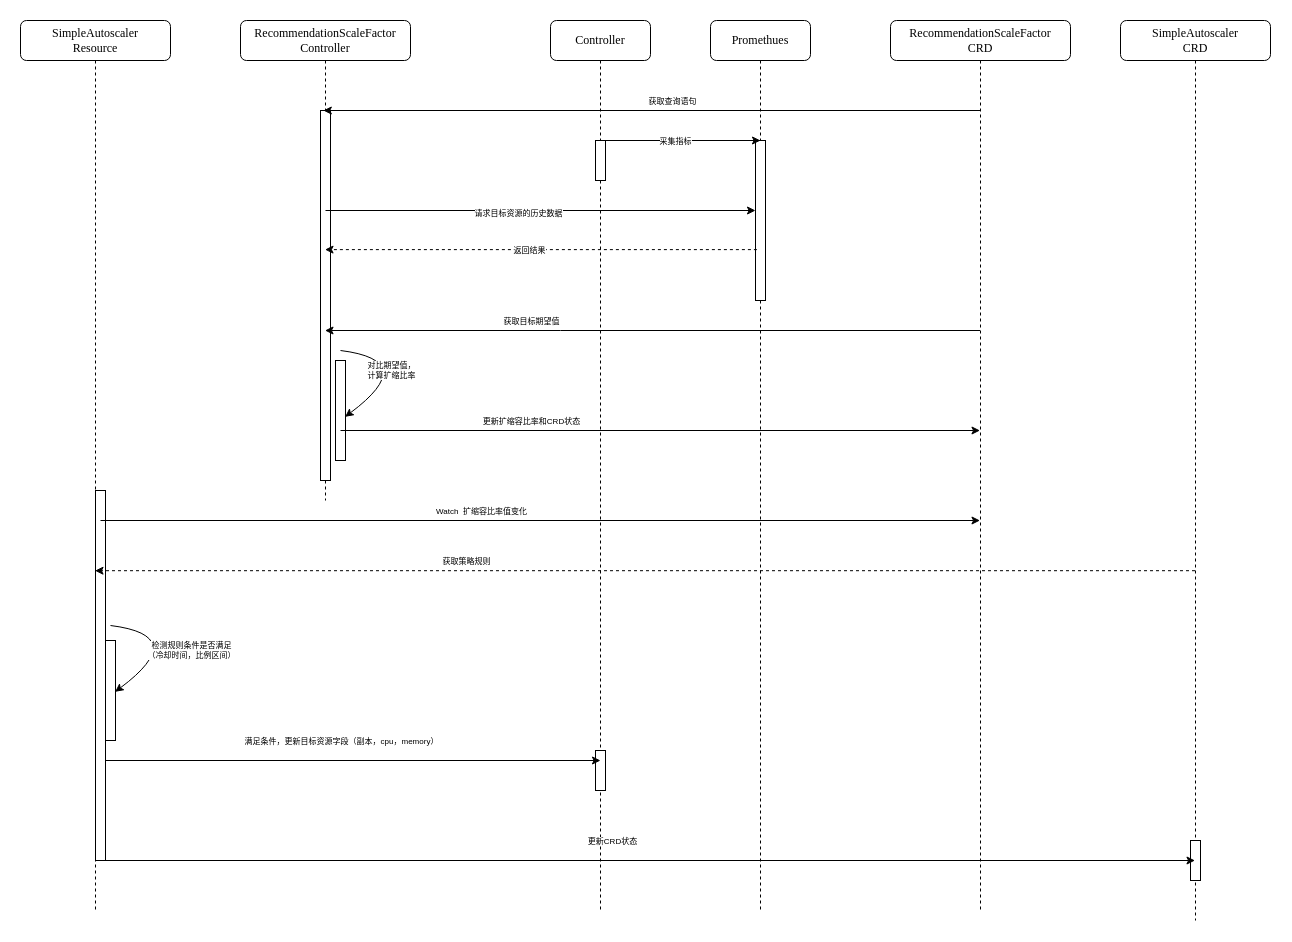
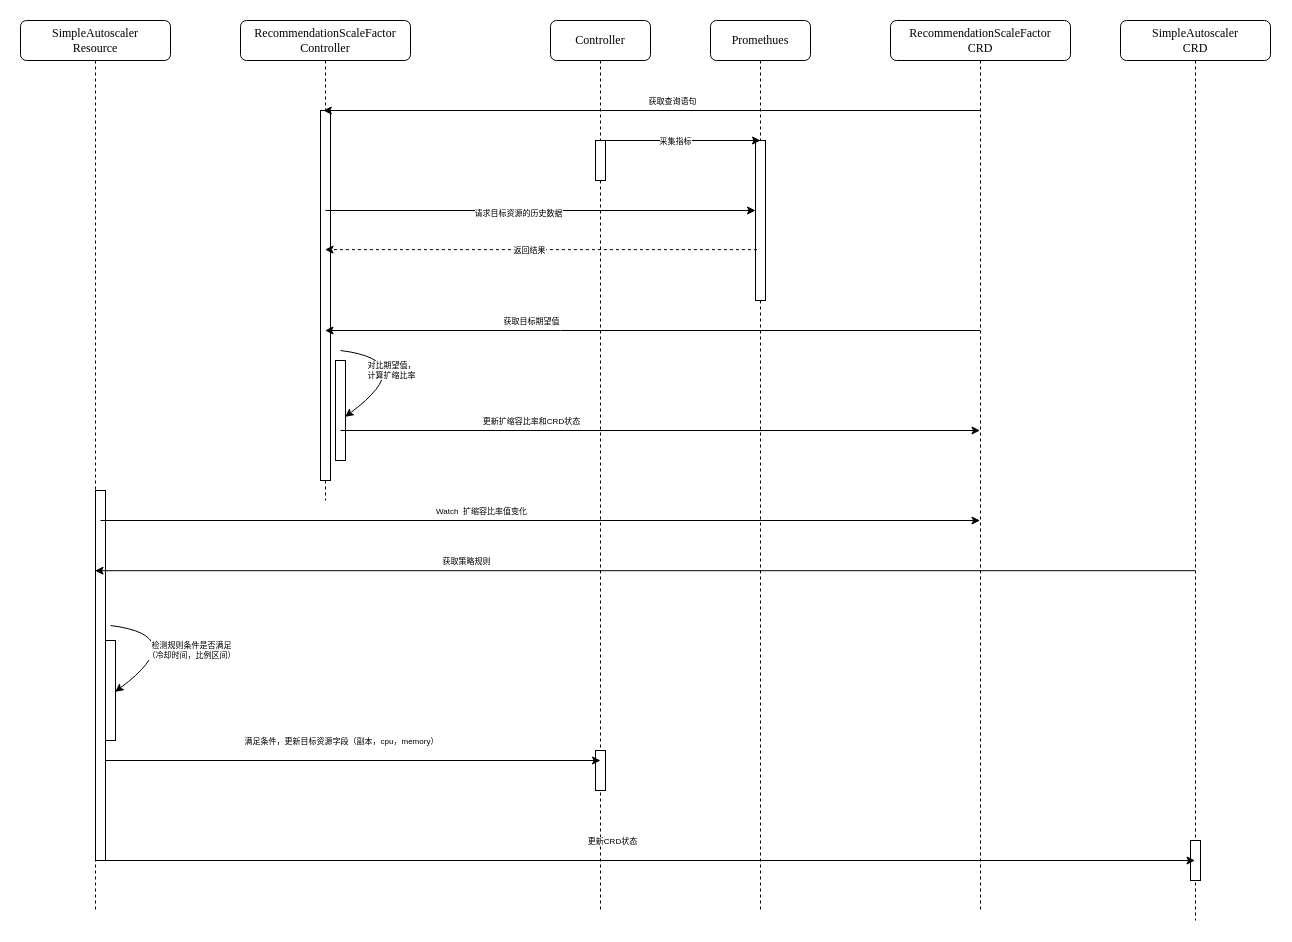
edge "SimpleAutoscaler CRD" -> "SimpleAutoscaler Resource": style dashed -> solid
